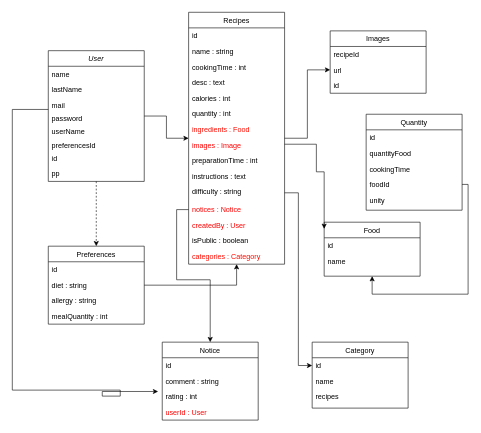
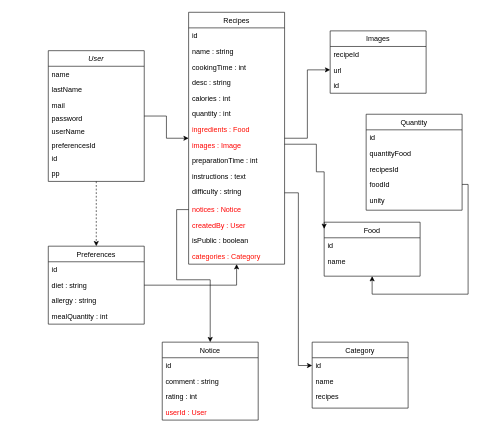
node "desc : text": label "desc : text" -> "desc : string"
node "cookingTime": label "cookingTime" -> "recipesId"
edge "User" -> "rating : int": removed
